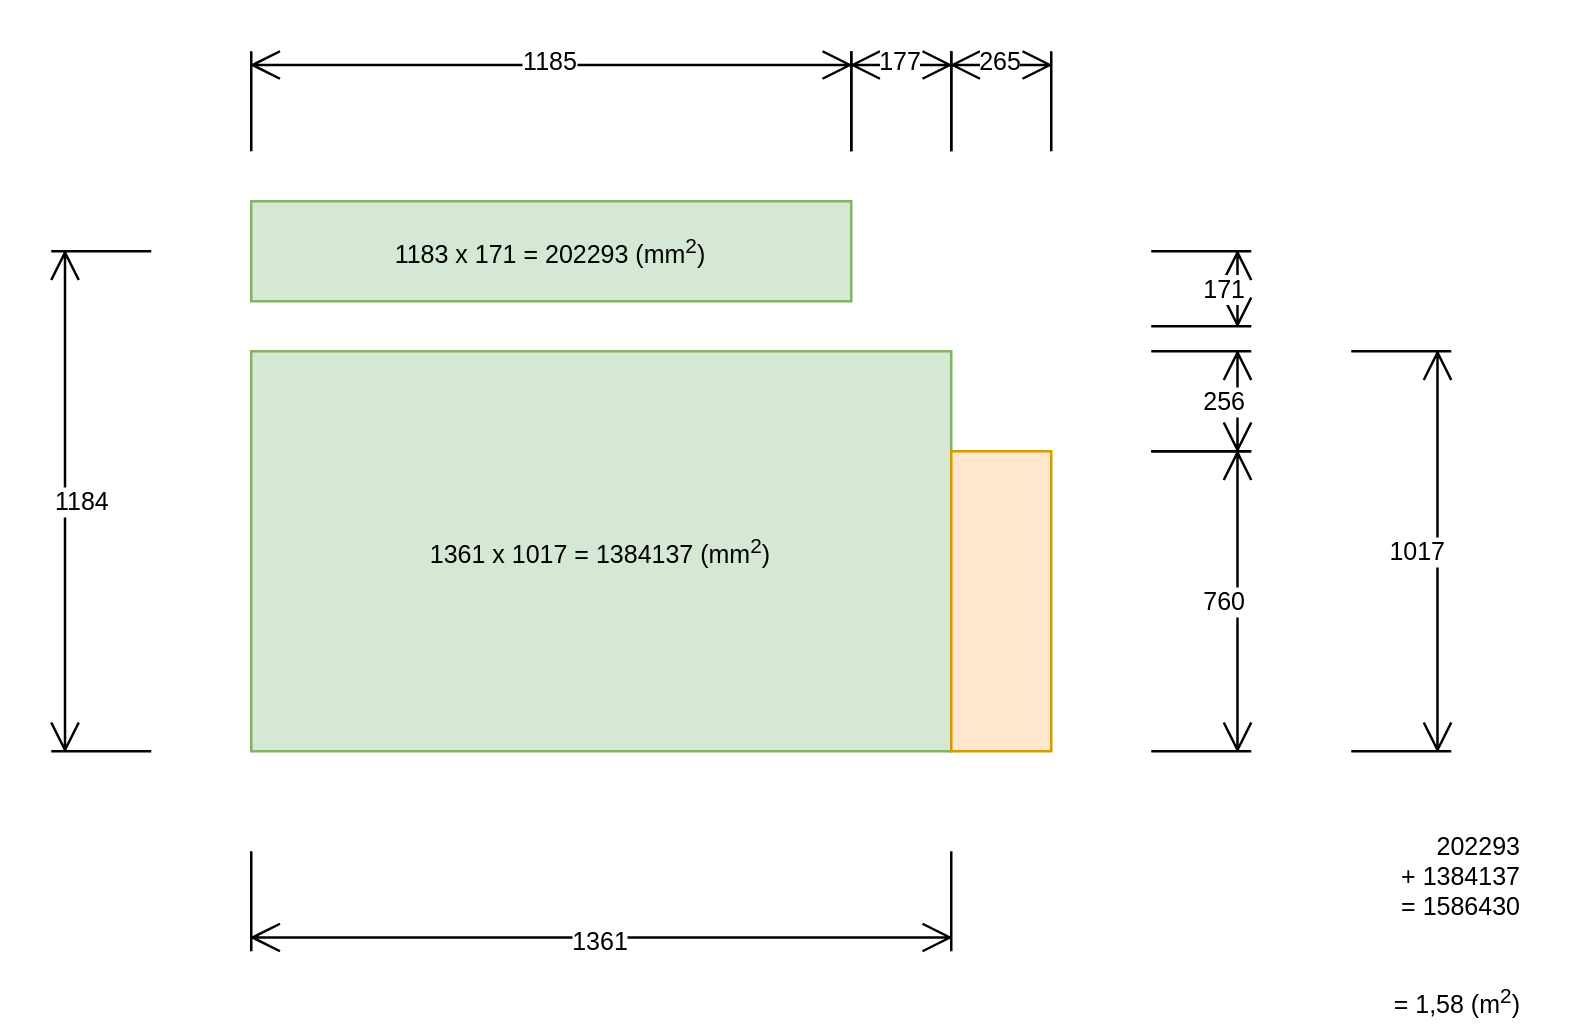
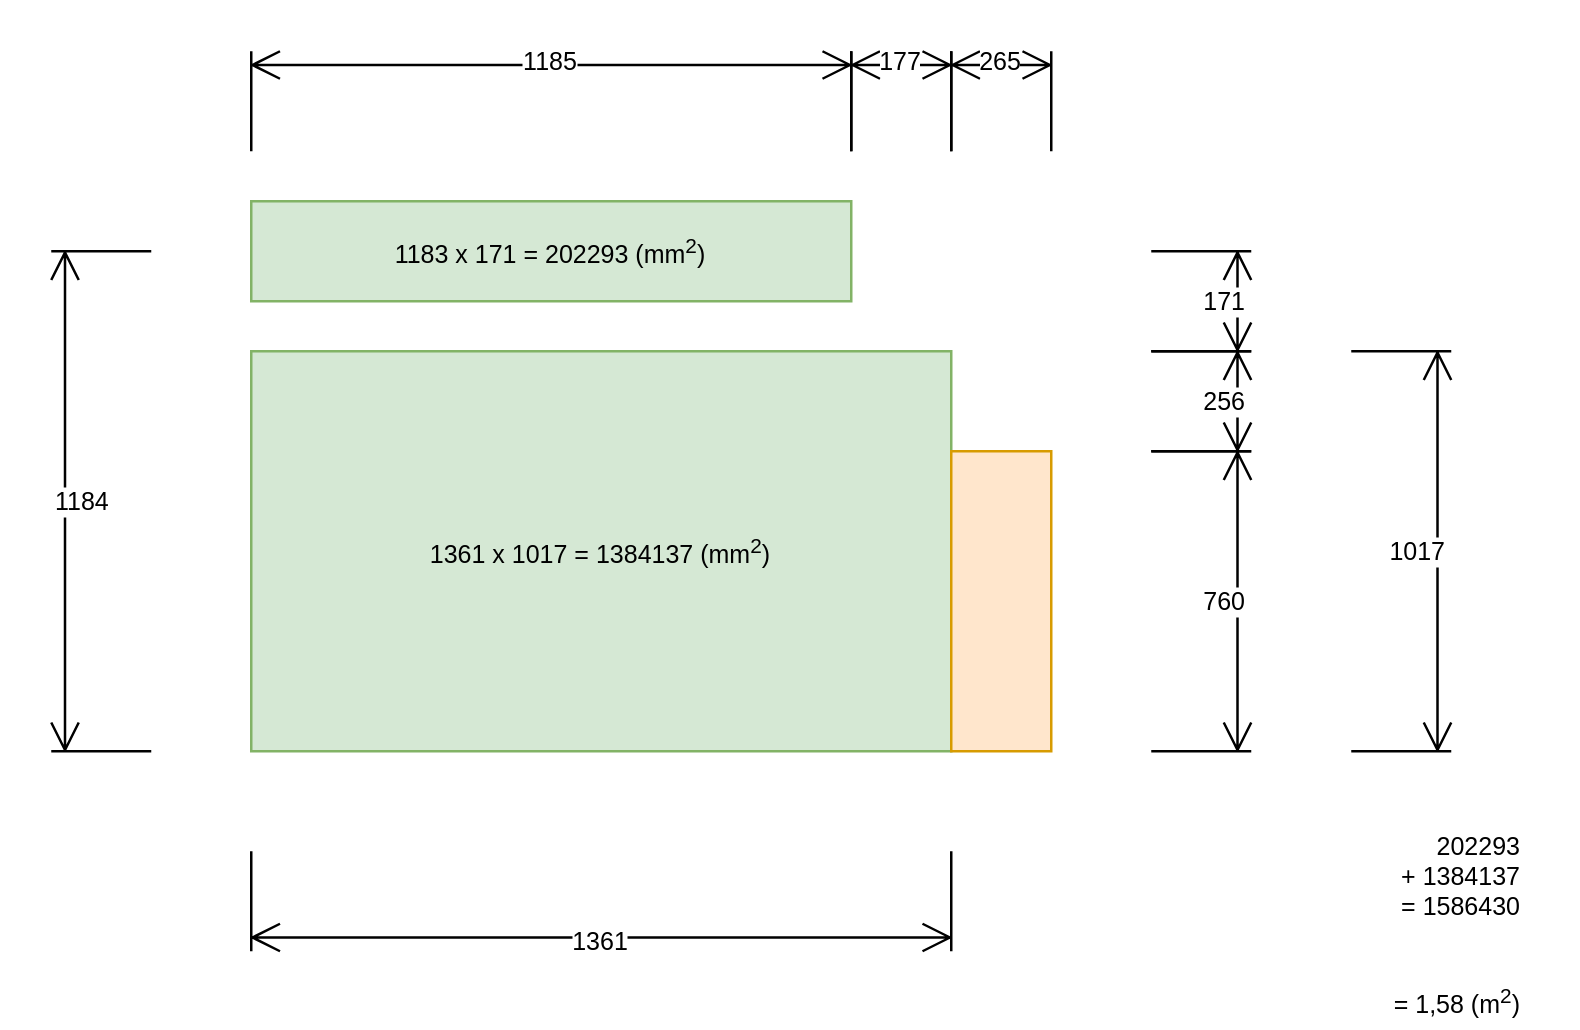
node "171": size 100x75 -> 100x100
